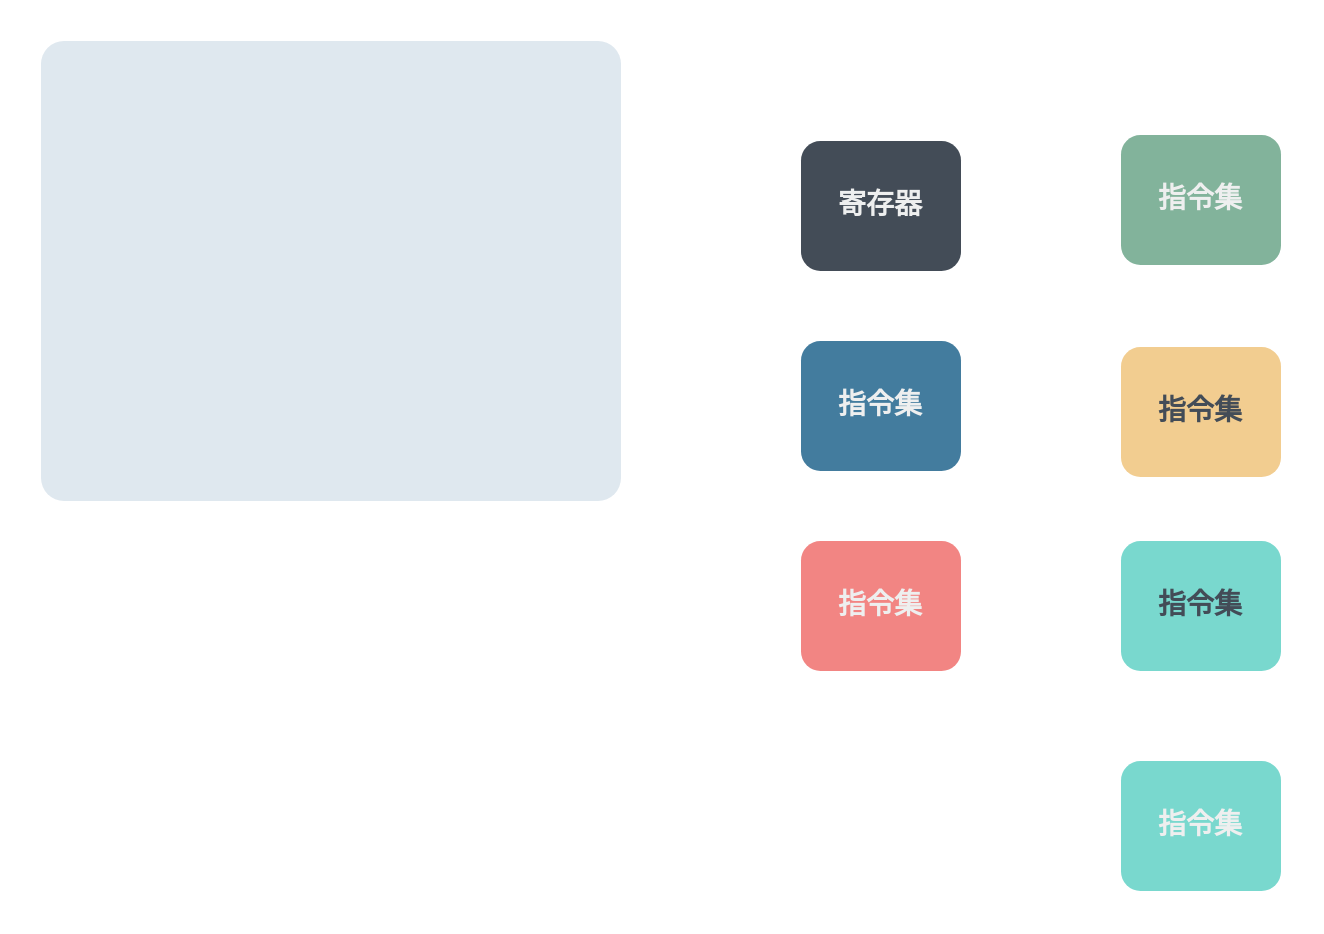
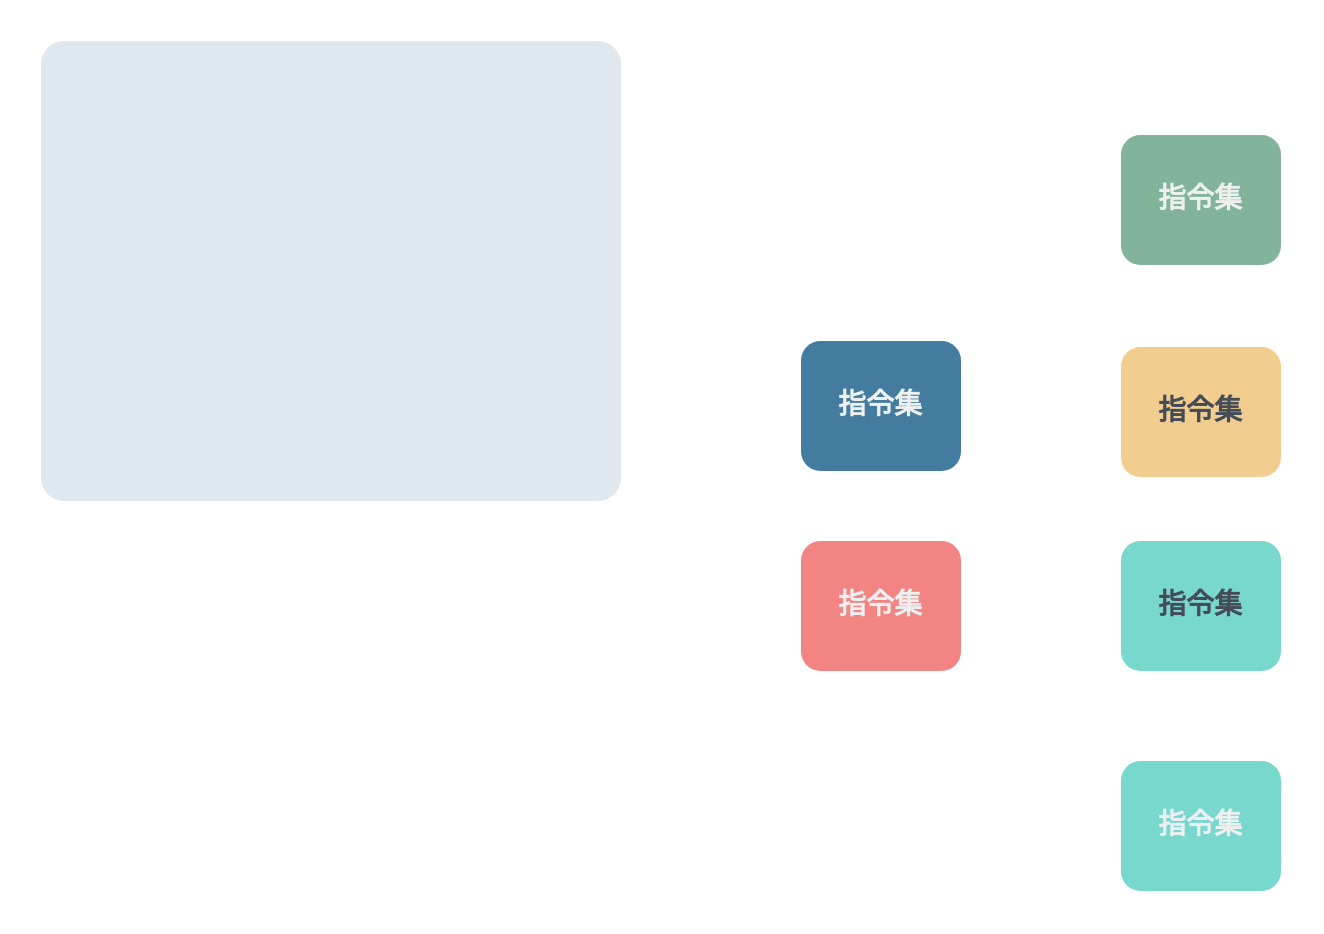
node "寄存器": removed
